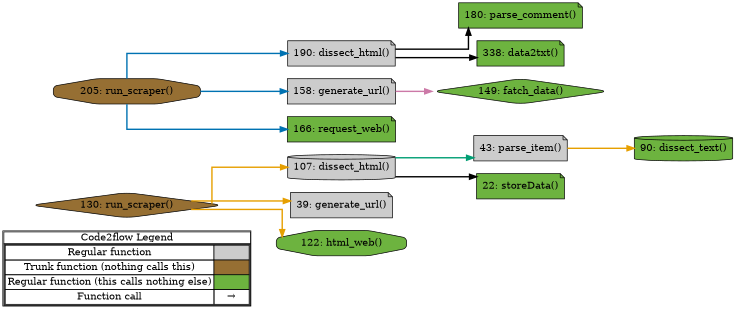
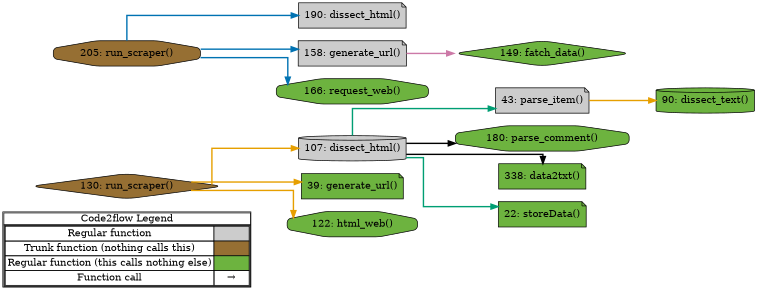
node "180: parse_comment()": shape note -> octagon
edge "190: dissect_html()" -> "180: parse_comment()": now "107: dissect_html()" -> "180: parse_comment()"
edge "190: dissect_html()" -> "338: data2txt()": now "107: dissect_html()" -> "338: data2txt()"
node "166: request_web()": shape note -> octagon
edge "107: dissect_html()" -> "22: storeData()": color #000000 -> #009e73
node "39: generate_url()": fillcolor #cccccc -> #6db33f
